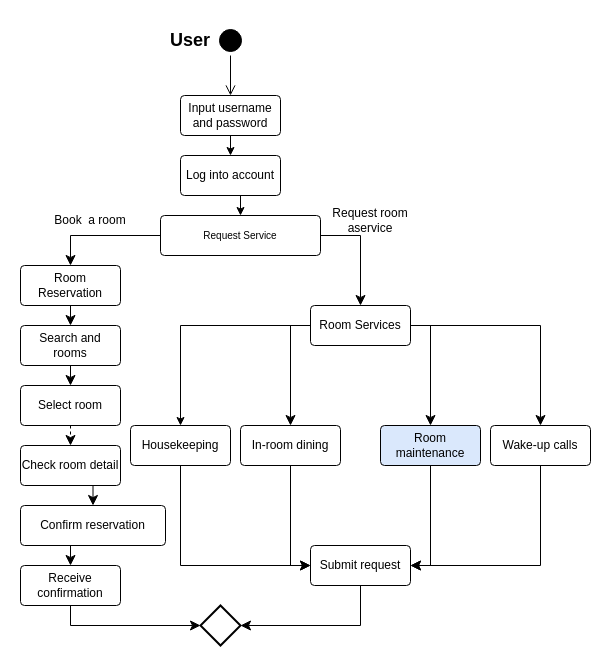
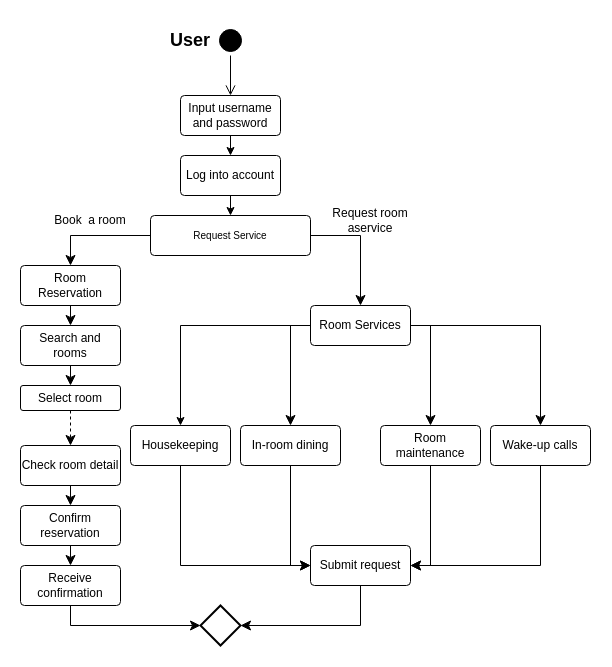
node "Request Service": moved (241, 236) -> (231, 236)
node "Select room": size 100x40 -> 100x25
node "Room maintenance": fillcolor #dae8fc -> #ffffff
node "Confirm reservation": size 145x40 -> 100x40
